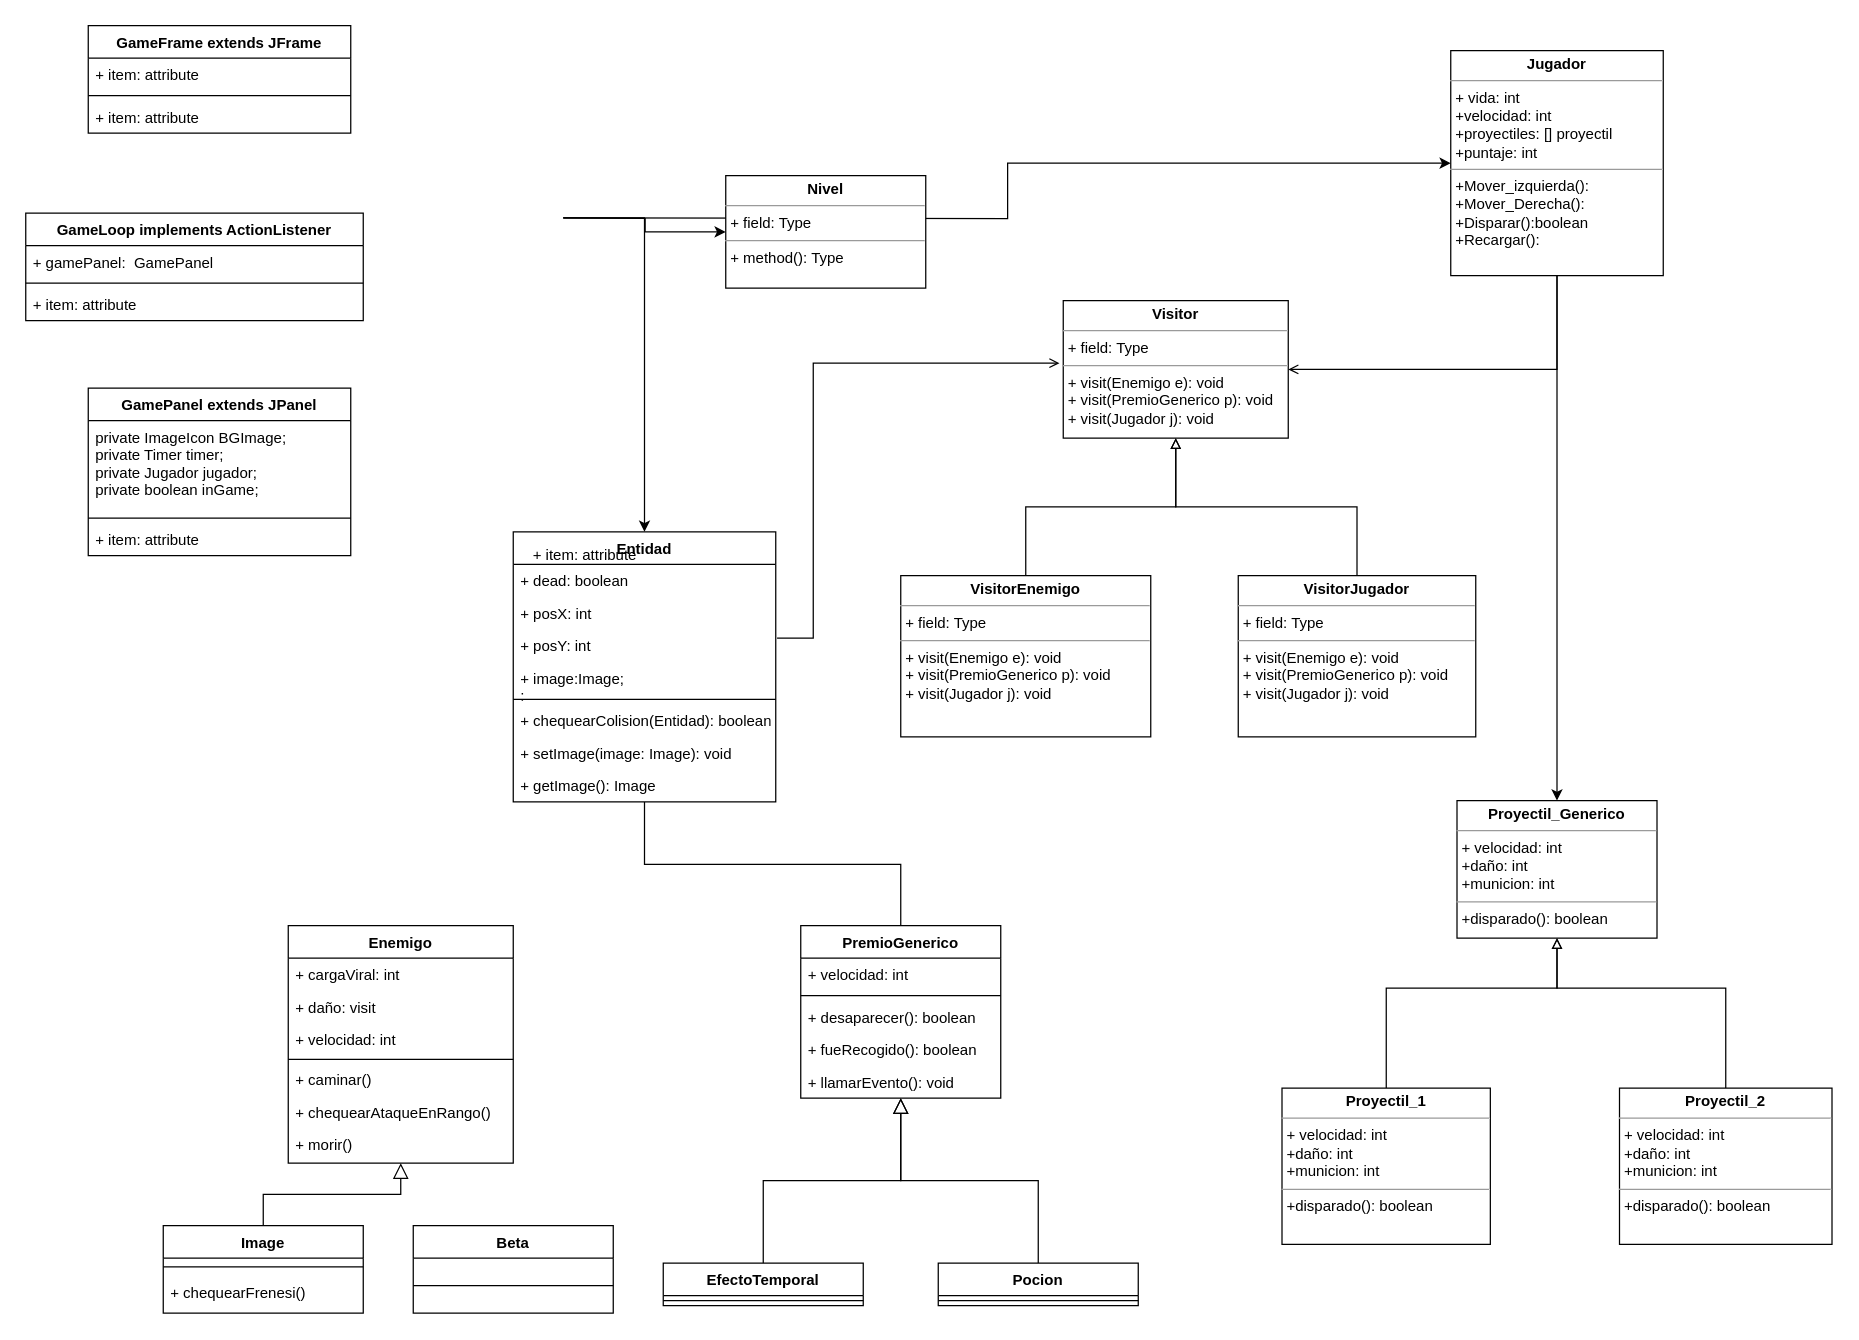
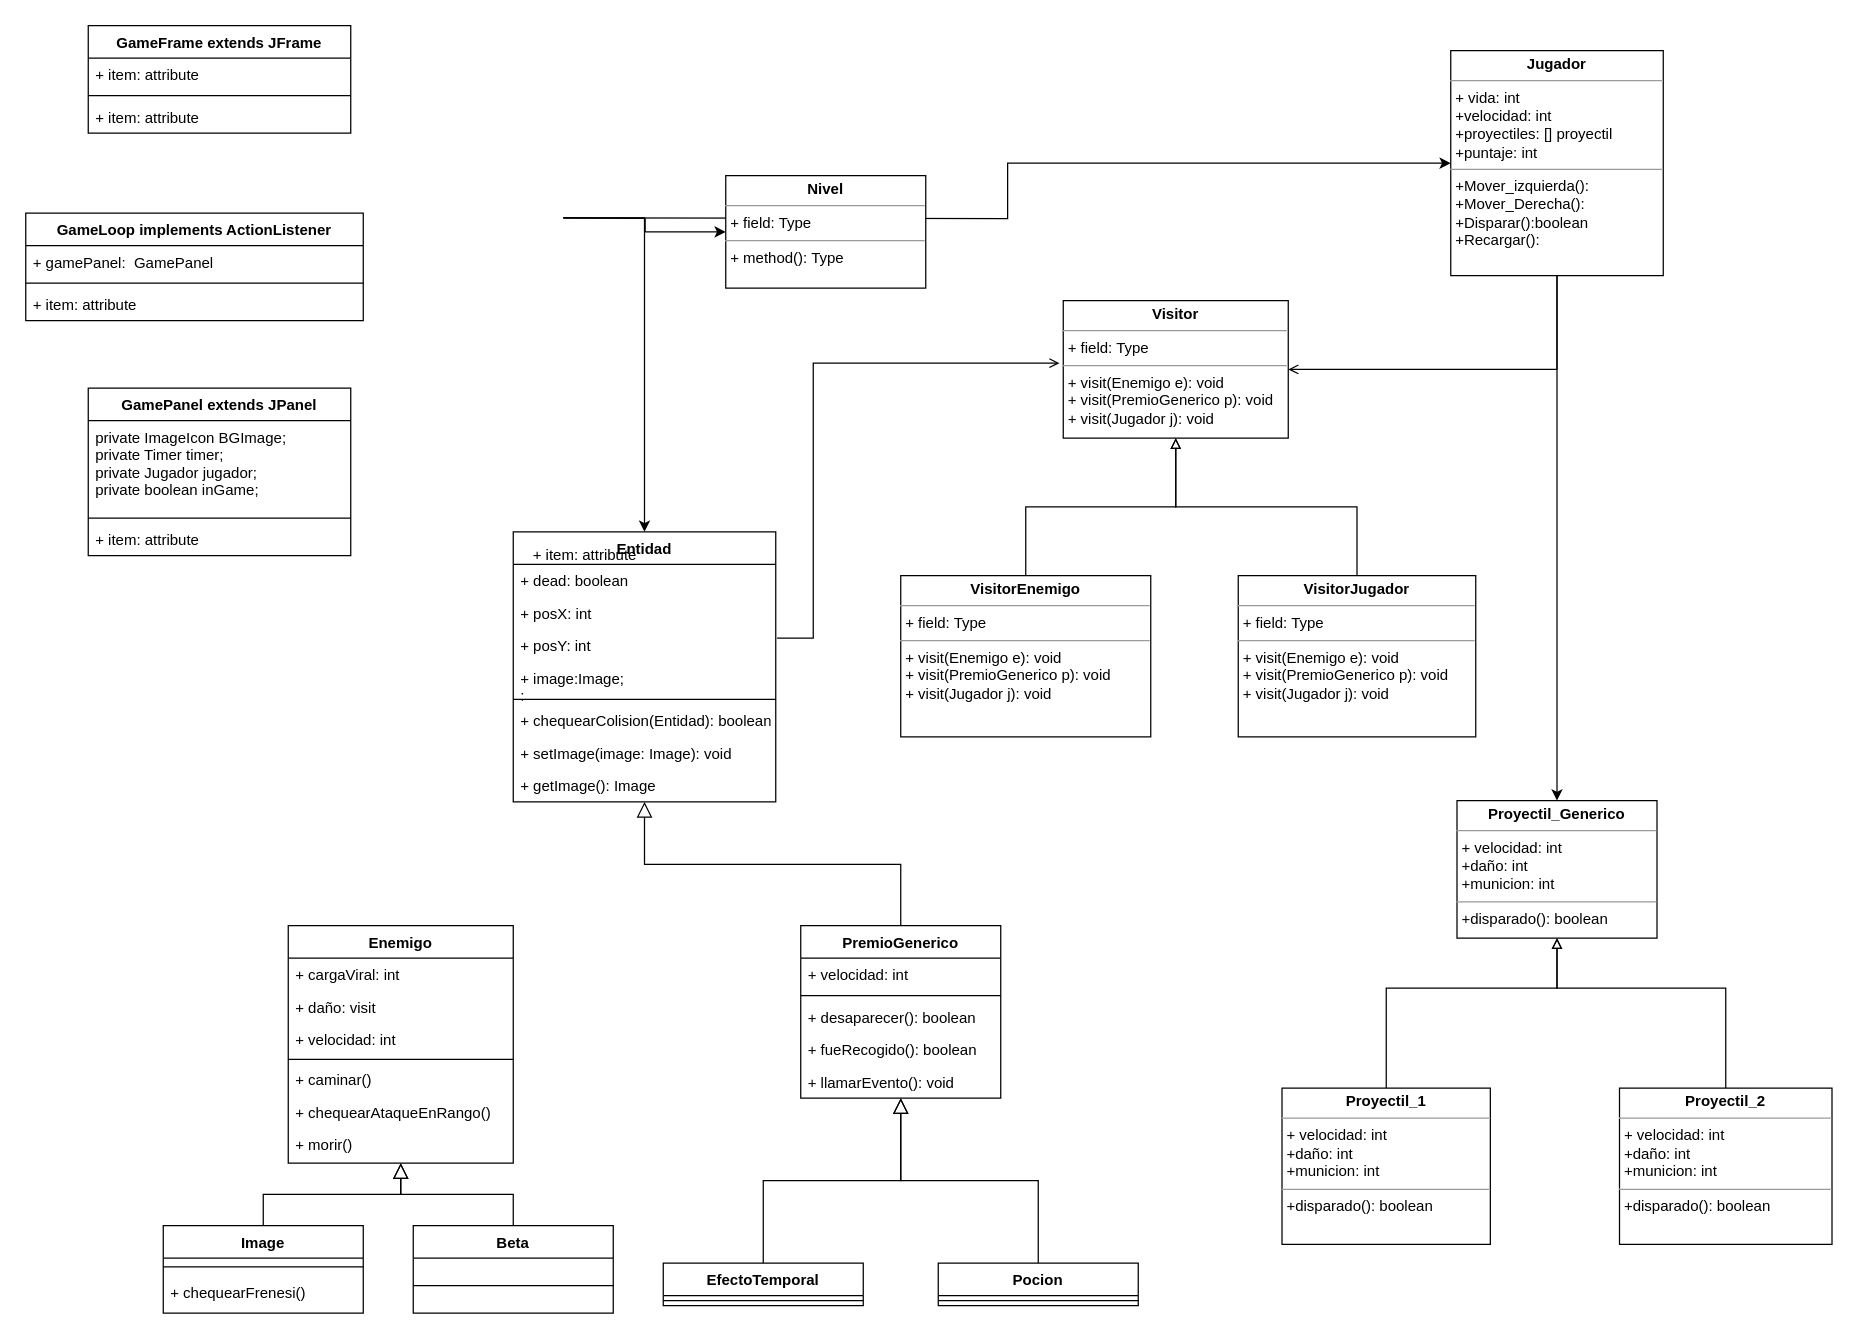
edge "Entidad" -- "PremioGenerico": arrowhead none -> block
edge "Beta" -> "Enemigo": added
